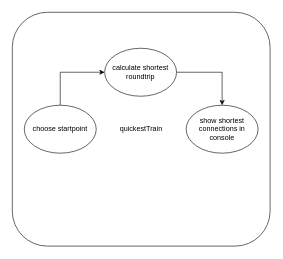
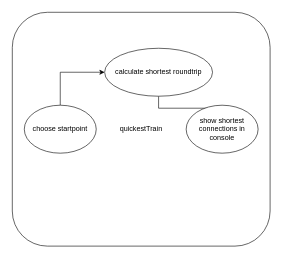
node "calculate shortest roundtrip": size 72x48 -> 108x48
